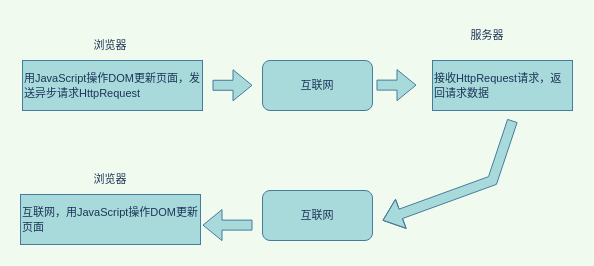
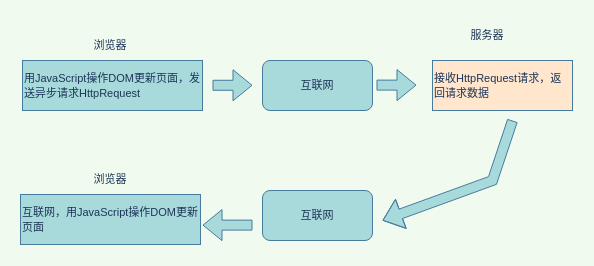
node "接收HttpRequest请求，返回请求数据": fillcolor #a8dadc -> #ffe6cc
